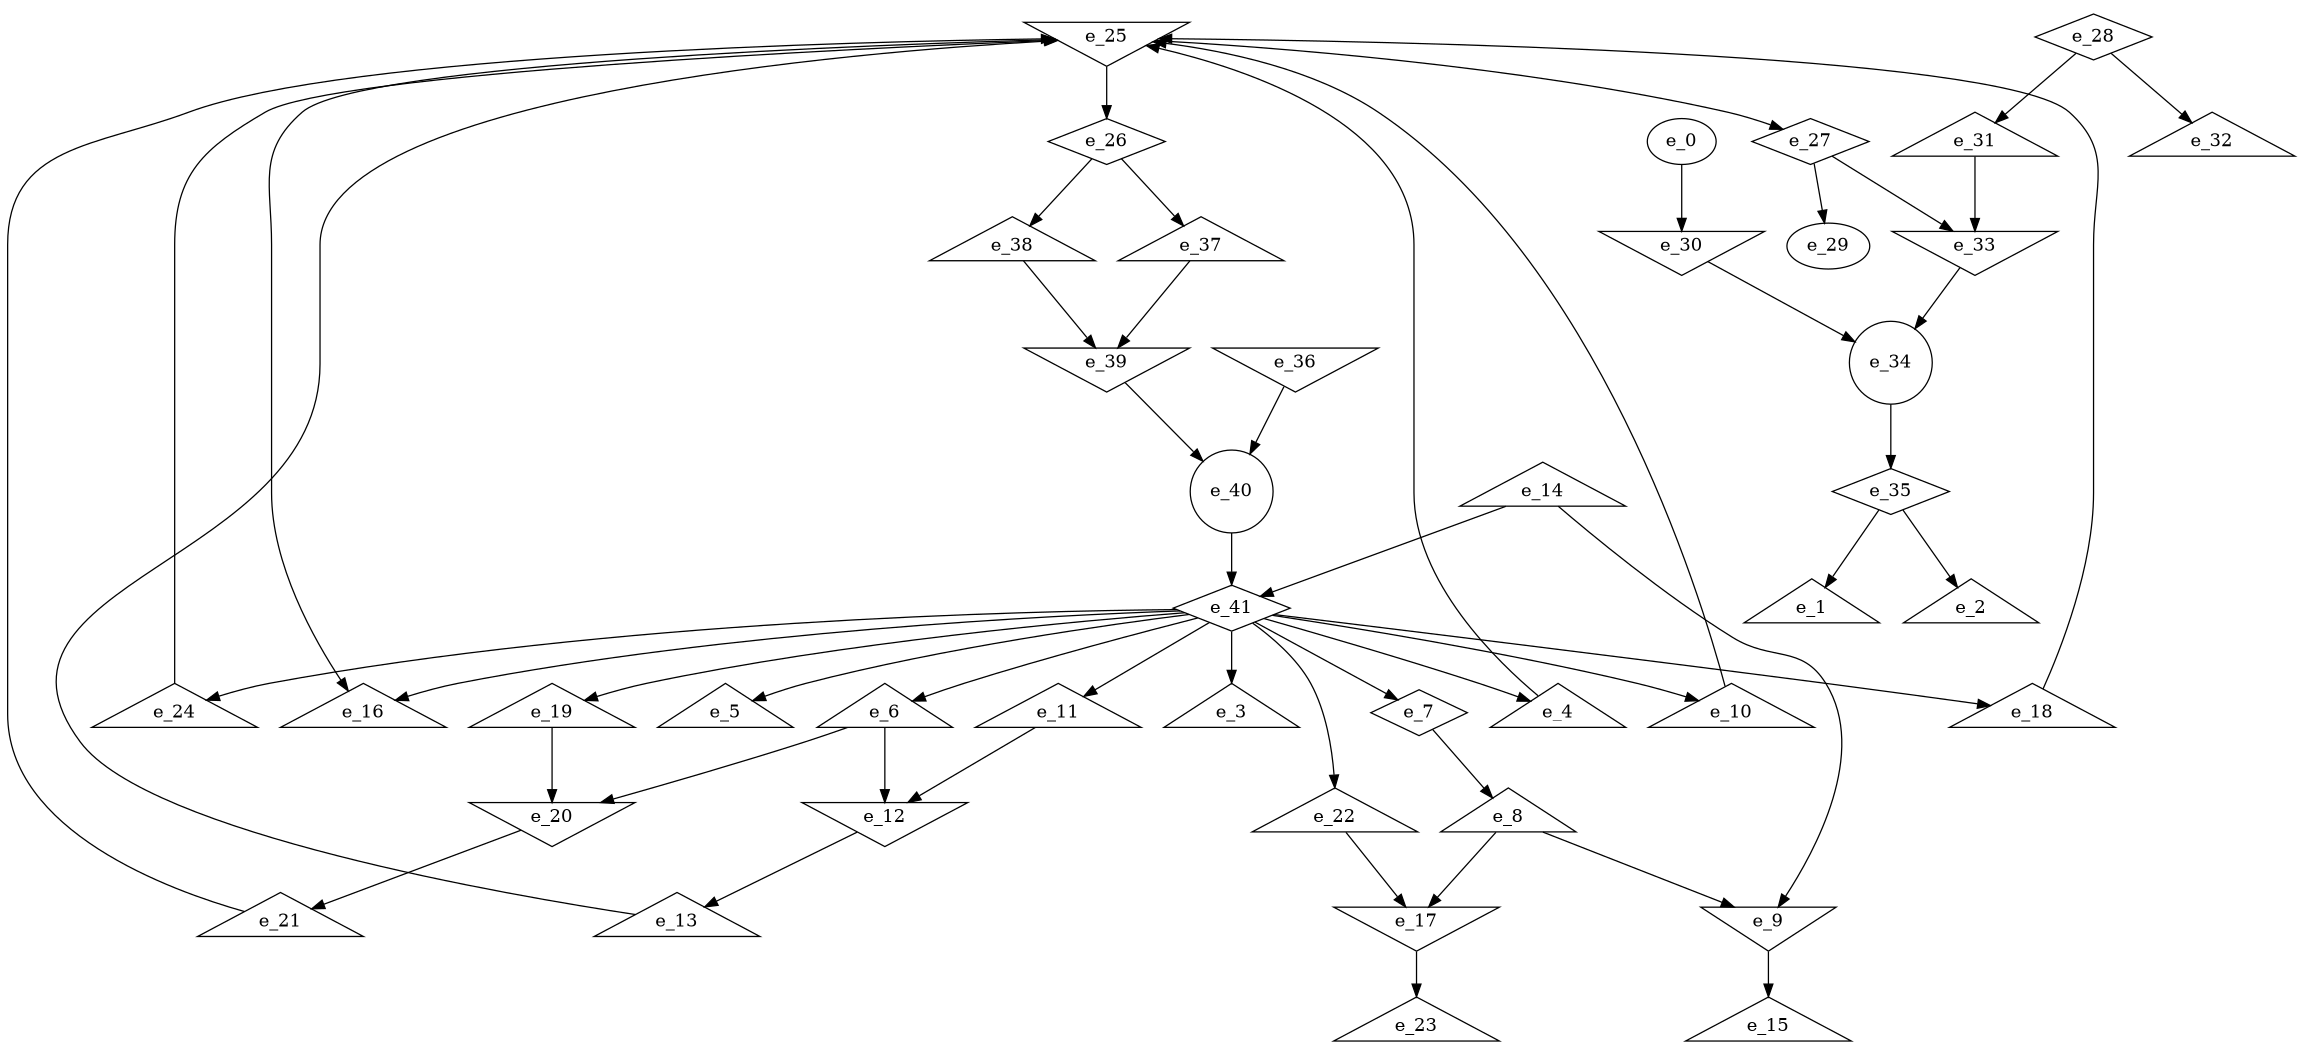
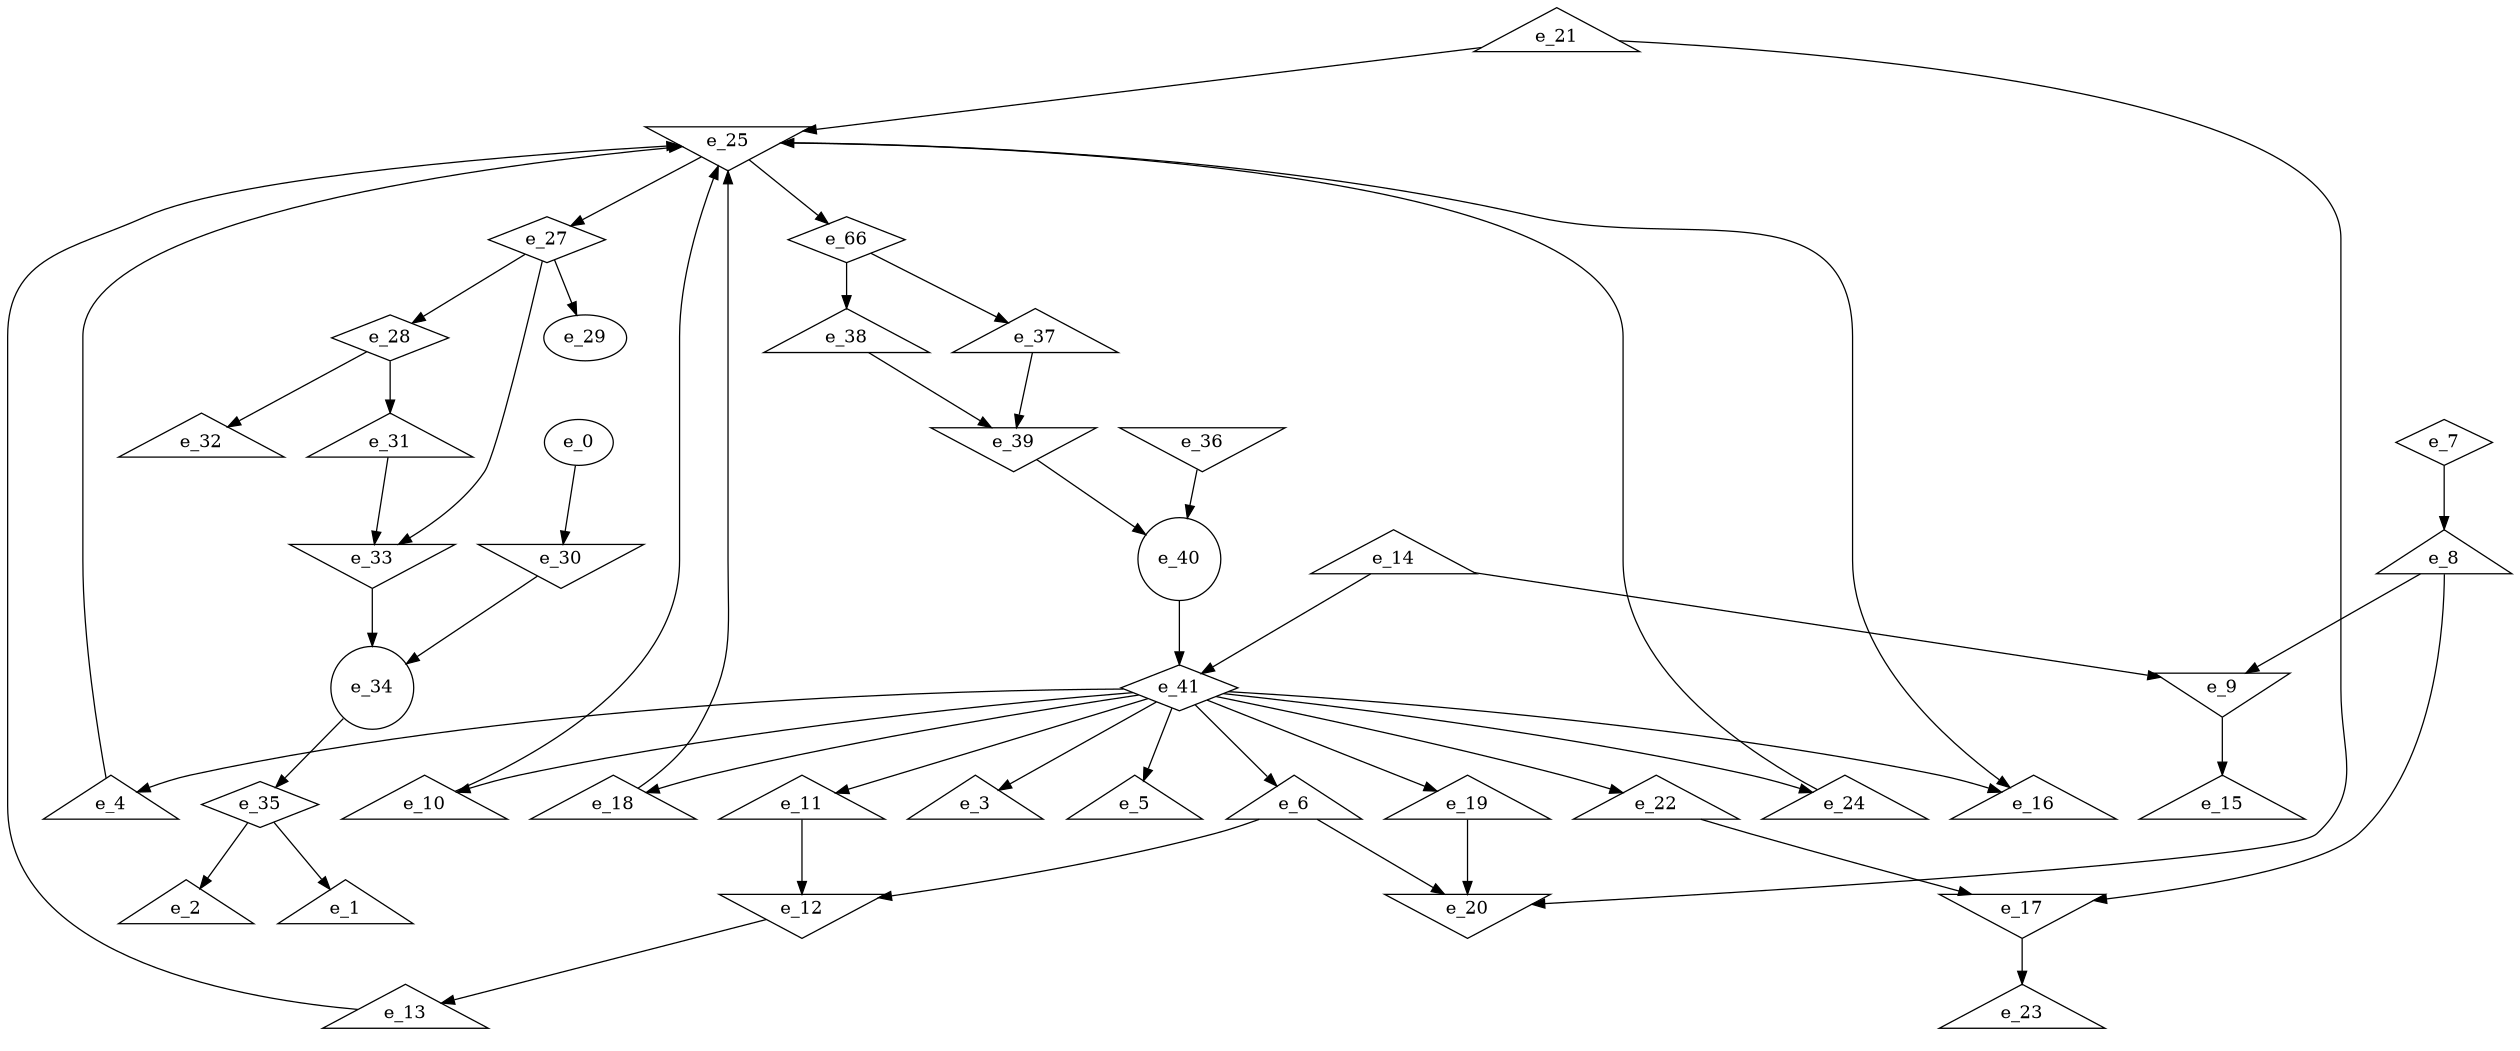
node "e_26": label "e_26" -> "e_66"
edge "e_27" -> "e_28": added
edge "e_41" -> "e_7": removed
edge "e_20" -> "e_21": reversed
